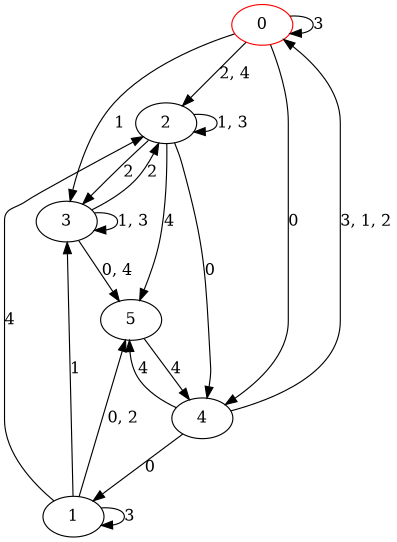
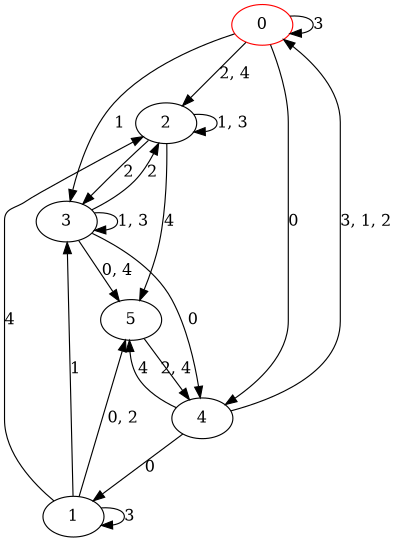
edge "2" -> "4": now "3" -> "4"
edge "5" -> "4": label "4" -> "2, 4"
